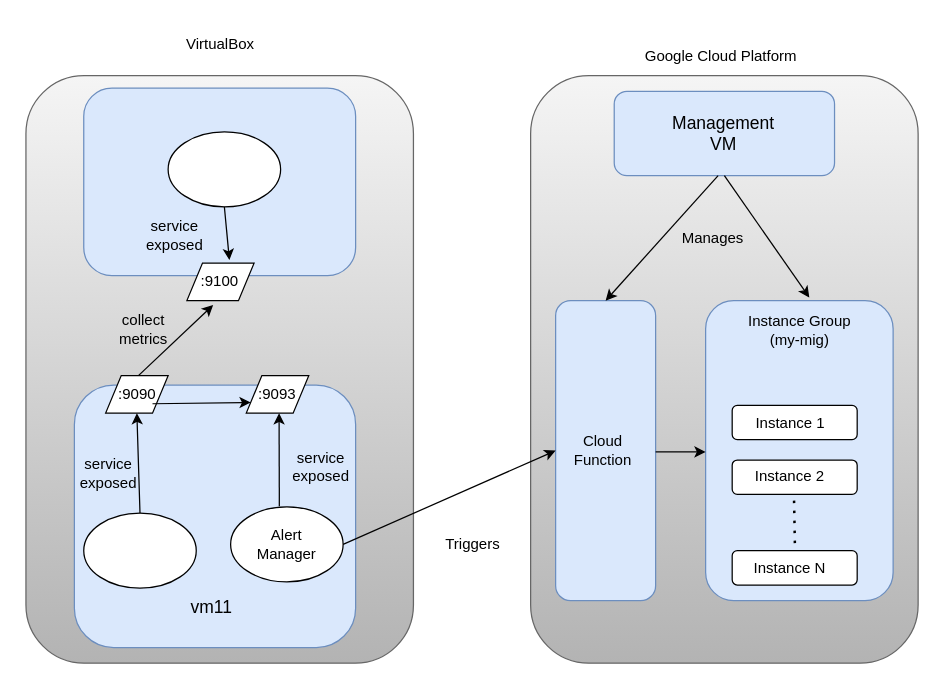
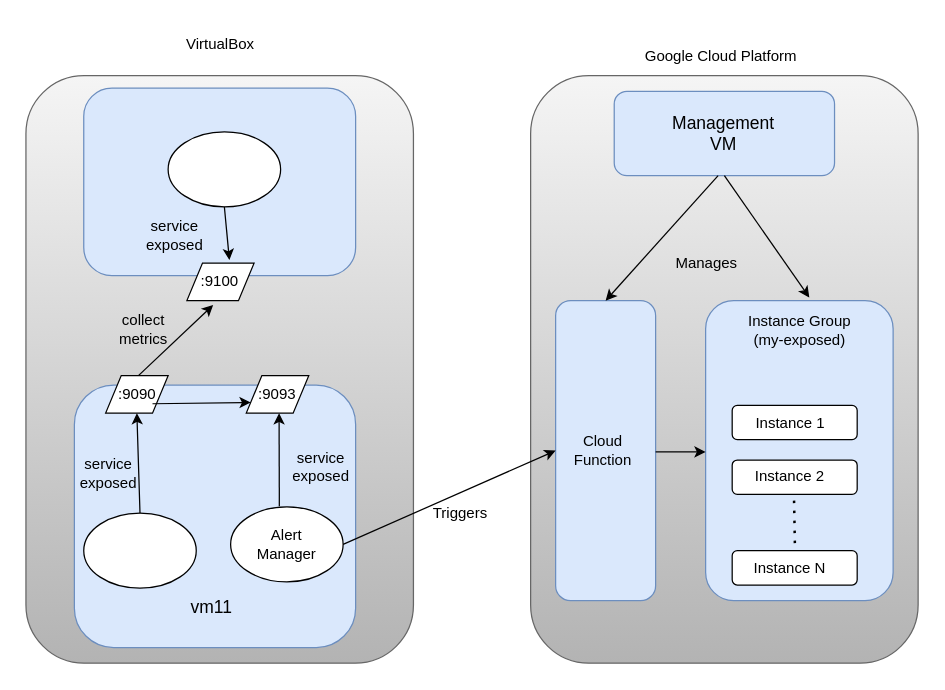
node "Manages": moved (713, 238) -> (706, 263)
node "Instance Group (my-mig)": label "Instance Group (my-mig)" -> "Instance Group (my-exposed)"
node "Triggers": moved (474, 544) -> (461, 513)
